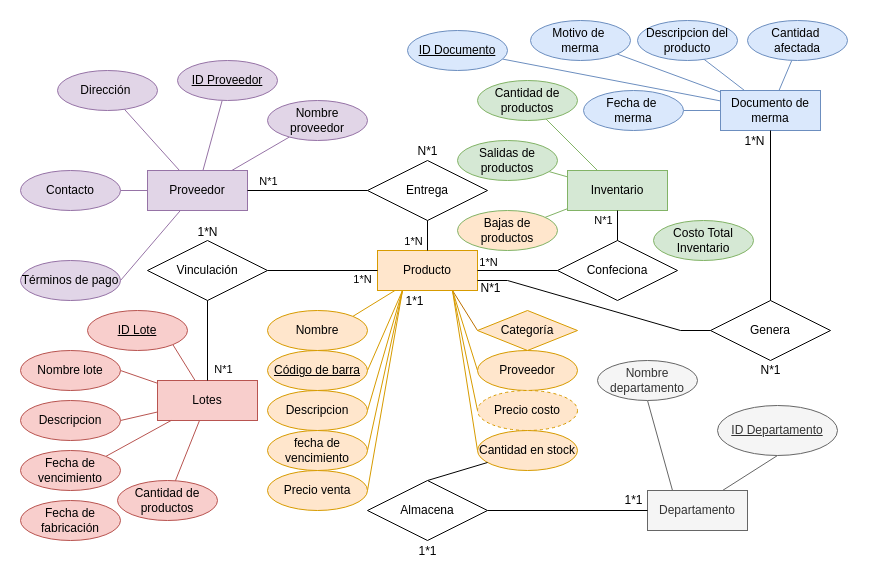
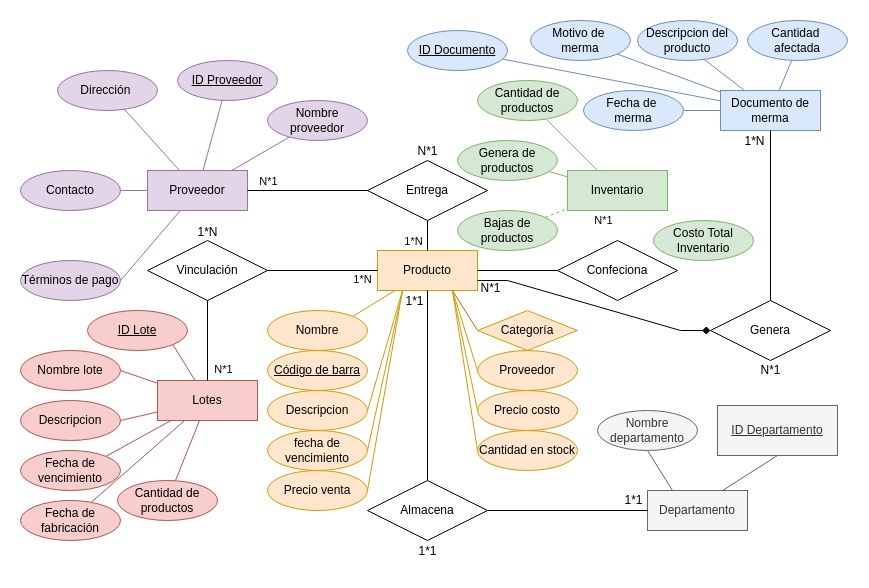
node "Salidas de productos": label "Salidas de productos" -> "Genera de productos"
edge "Inventario" -- "Bajas de productos": style solid -> dashed
edge "Inventario" -- "Confeciona": removed, label "1*N"
node "Bajas de productos": fillcolor #ffe6cc -> #d5e8d4
edge "Producto" -- "Genera": arrowhead none -> diamond
edge "Producto" -- "Código de barra": removed
node "Nombre departamento": moved (648, 381) -> (648, 431)
node "Precio costo": style dashed -> solid
node "ID Departamento": shape ellipse -> rectangle
edge "Lotes" -- "Fecha de fabricación": added
edge "Cantidad en stock" -- "Almacena": now "Producto" -- "Almacena"
